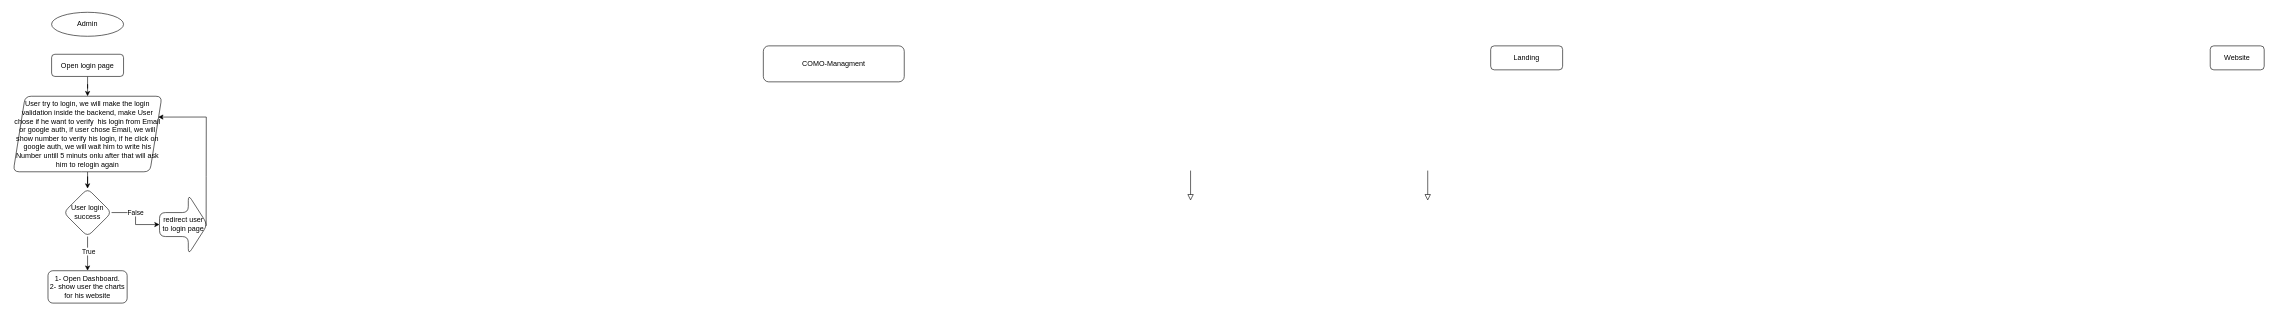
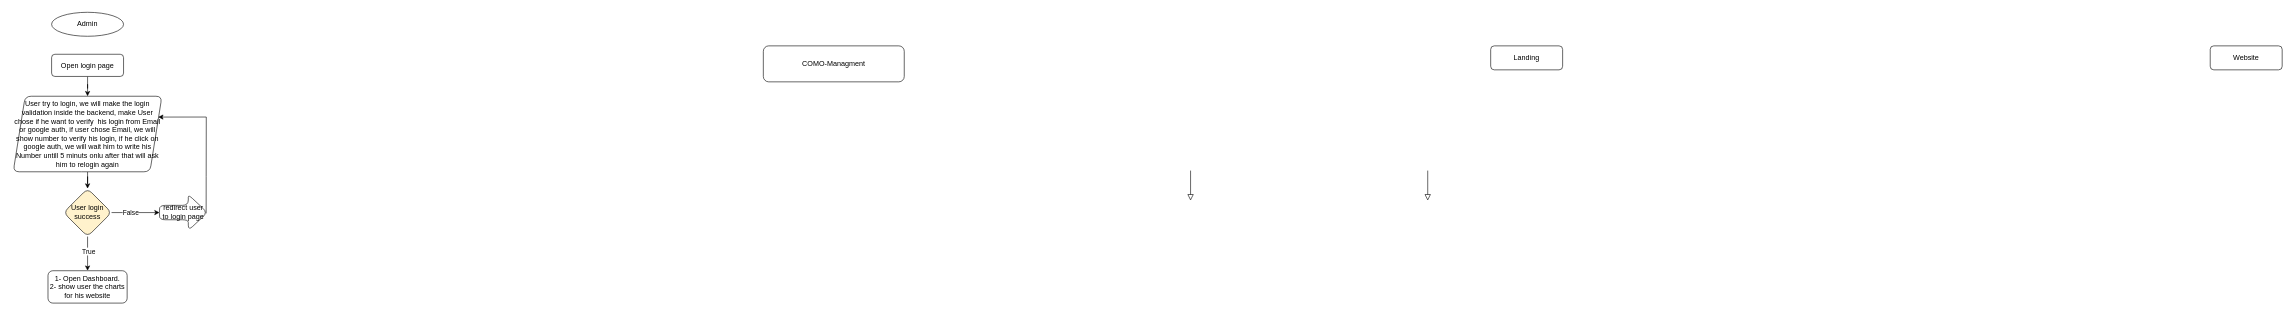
node "Website": size 54x24 -> 72x24
node "User login success": fillcolor #ffffff -> #fff2cc
node "redirect user to login page": size 48x60 -> 48x36
